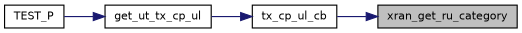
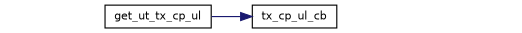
node "TEST_P": removed
node "xran_get_ru_category": removed
